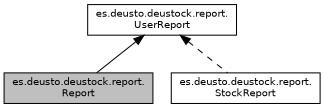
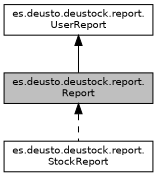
edge "es.deusto.deustock.report. StockReport" -> "es.deusto.deustock.report. UserReport": now "es.deusto.deustock.report. StockReport" -> "es.deusto.deustock.report. Report"
